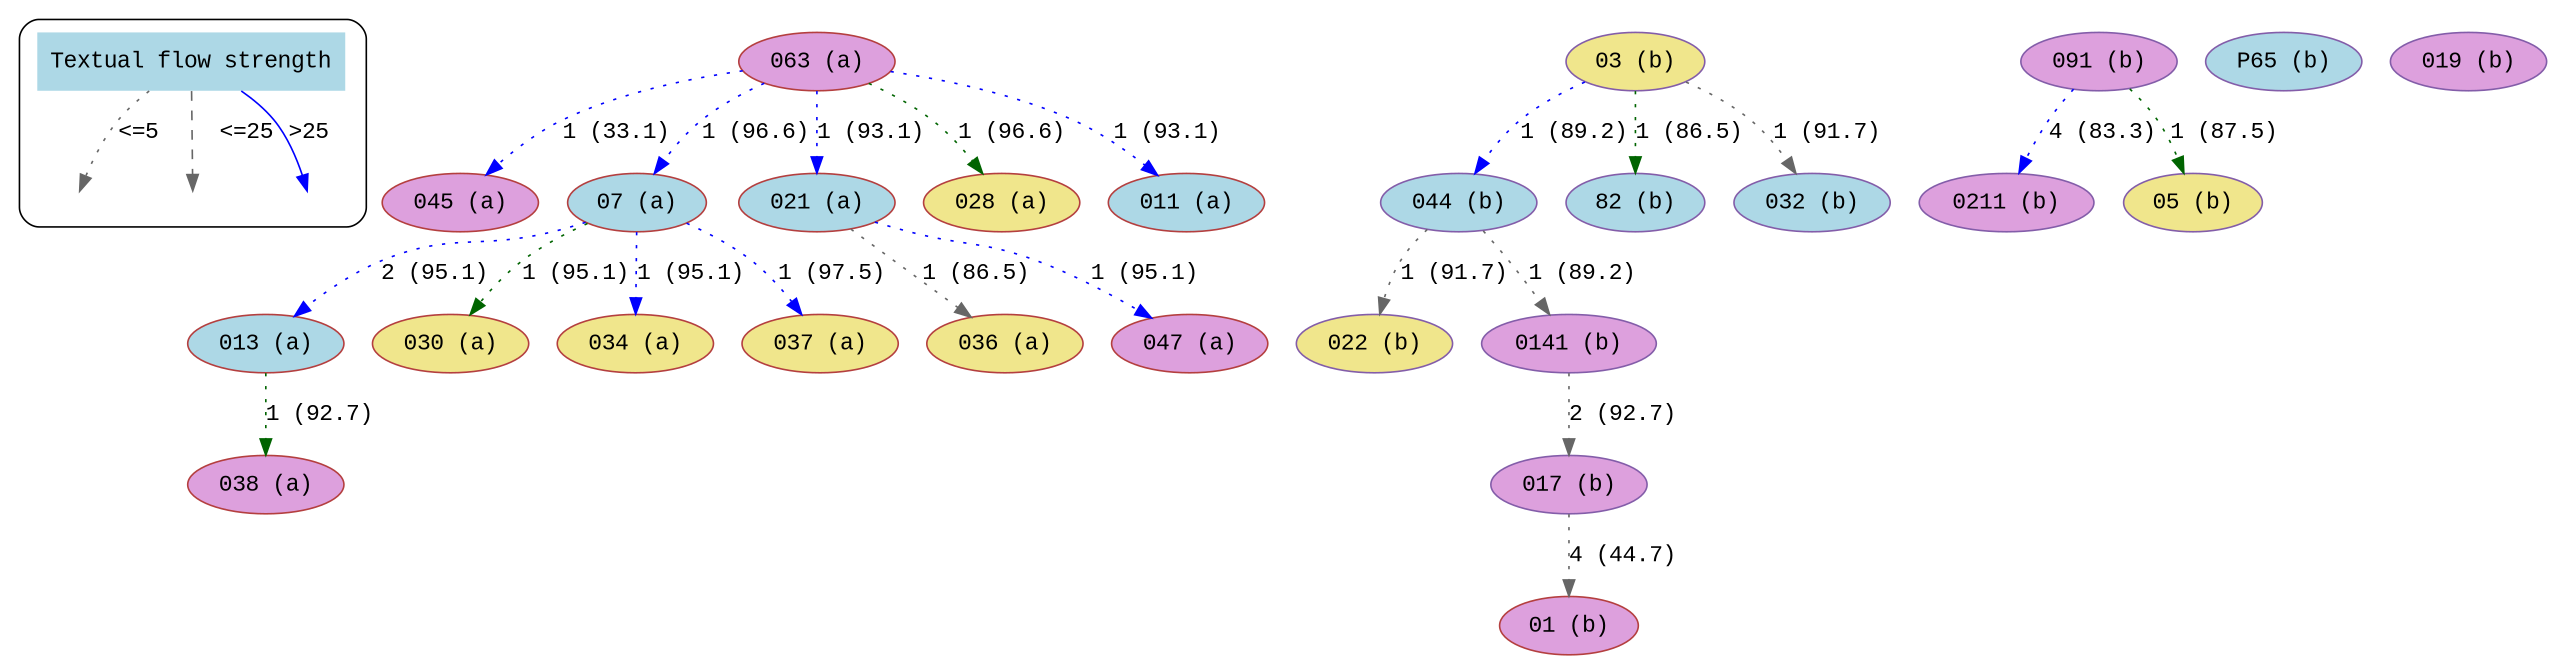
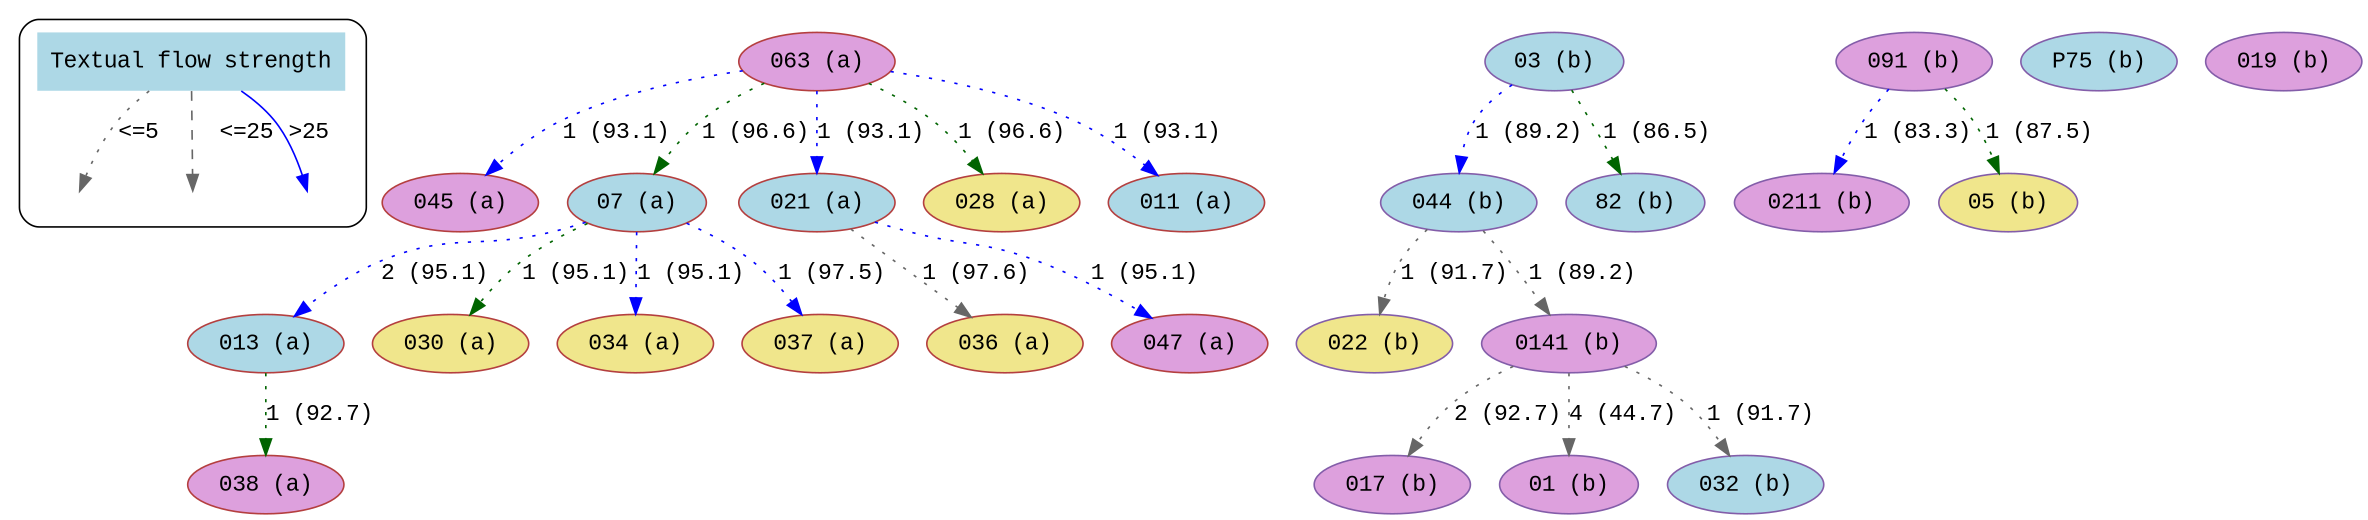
node "03 (b)": fillcolor khaki -> lightblue
node "P65 (b)": label "P65 (b)" -> "P75 (b)"
edge "03 (b)" -> "032 (b)": now "0141 (b)" -> "032 (b)"
edge "063 (a)" -> "07 (a)": color blue -> darkgreen
edge "063 (a)" -> "045 (a)": label "1 (33.1)" -> "1 (93.1)"
edge "091 (b)" -> "0211 (b)": label "4 (83.3)" -> "1 (83.3)"
edge "021 (a)" -> "036 (a)": label "1 (86.5)" -> "1 (97.6)"
edge "017 (b)" -> "01 (b)": now "0141 (b)" -> "01 (b)"
node "01 (b)": color #b43f3f -> #835da9
